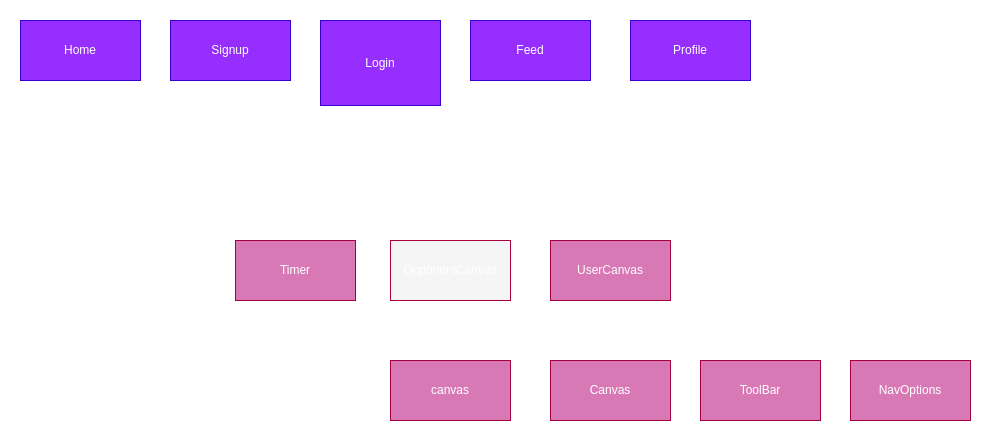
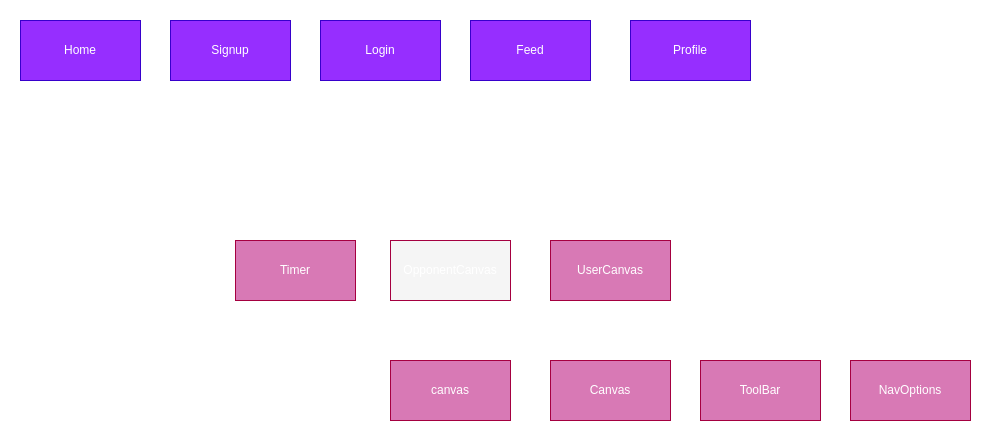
node "Login": size 120x85 -> 120x60
